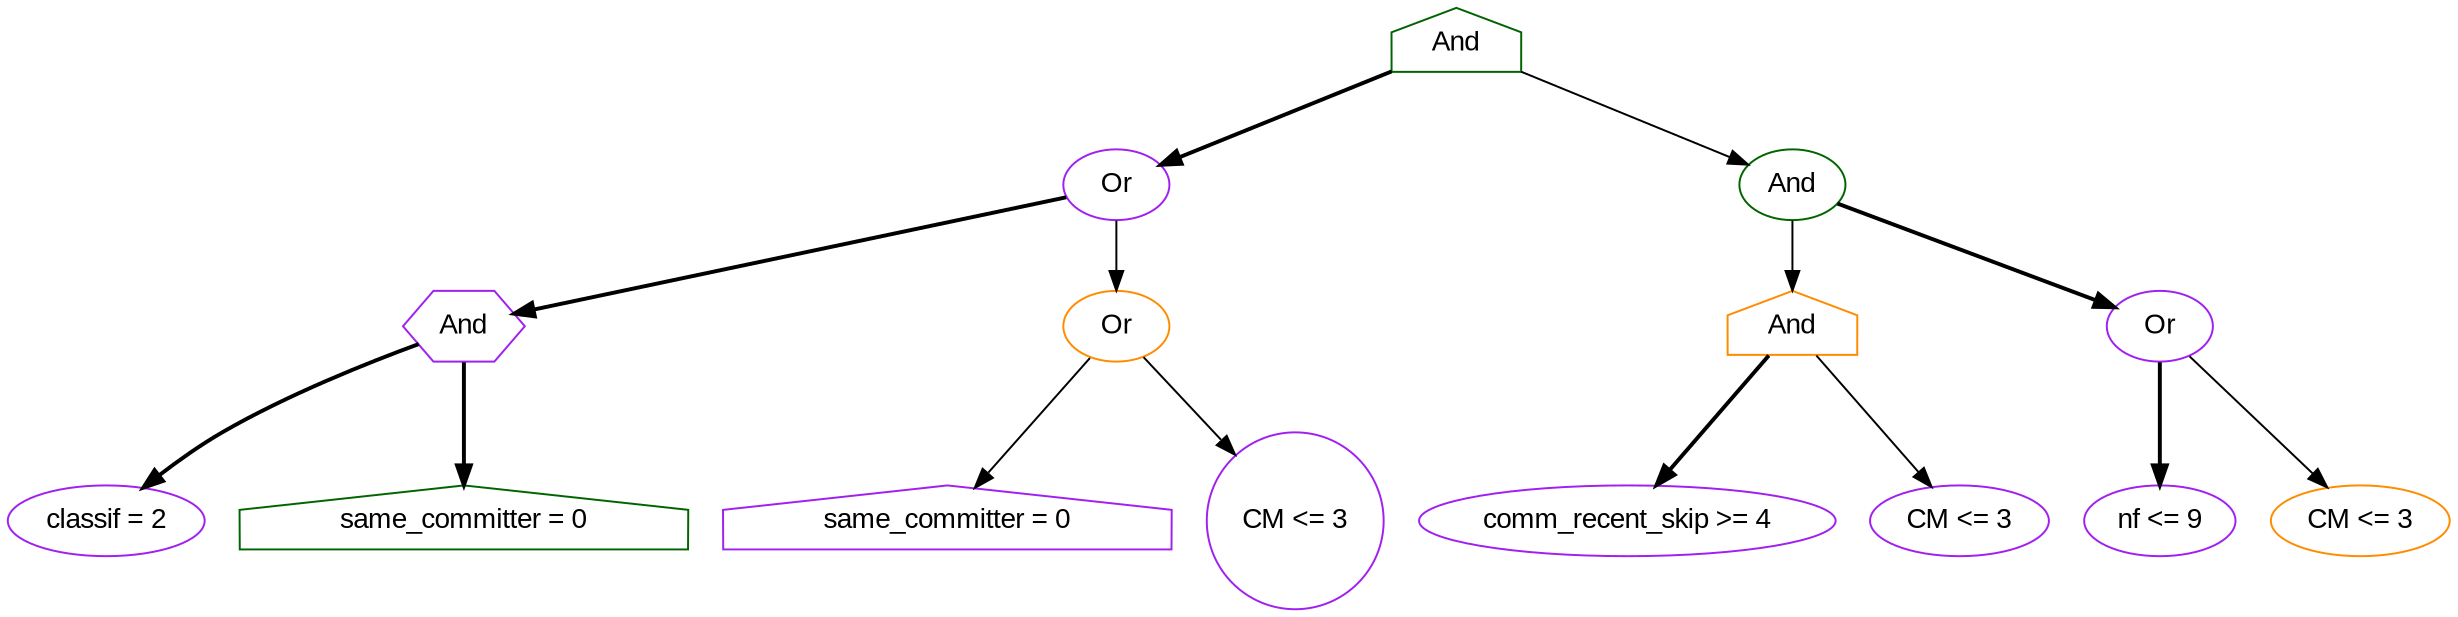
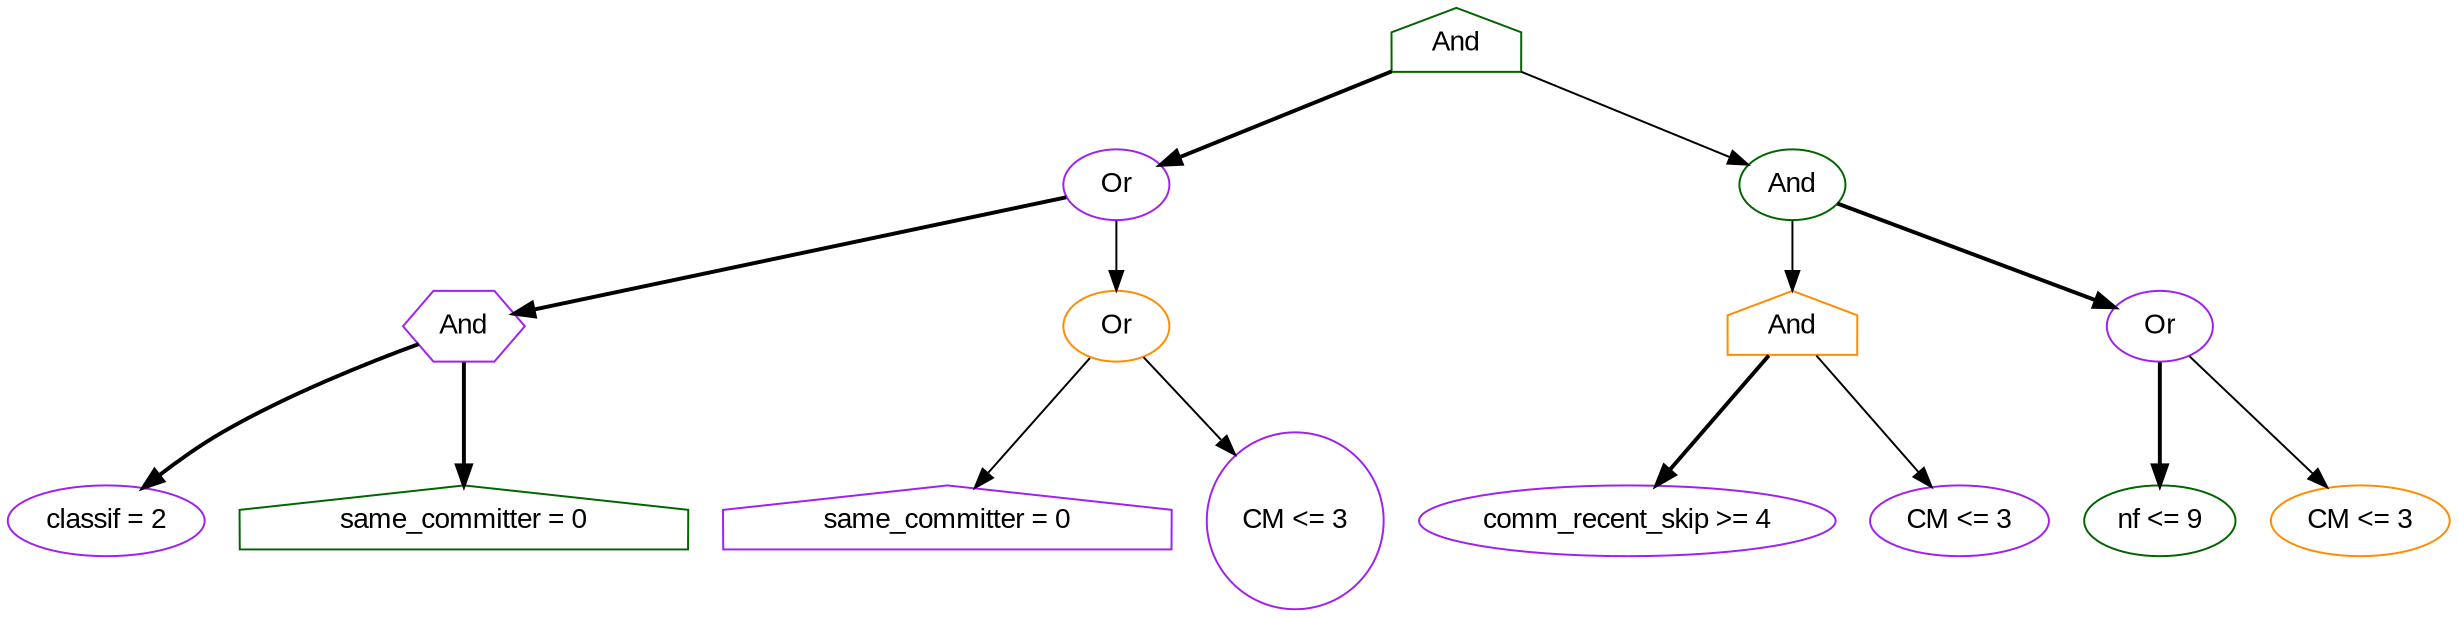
node "nf <= 9": color purple -> darkgreen
